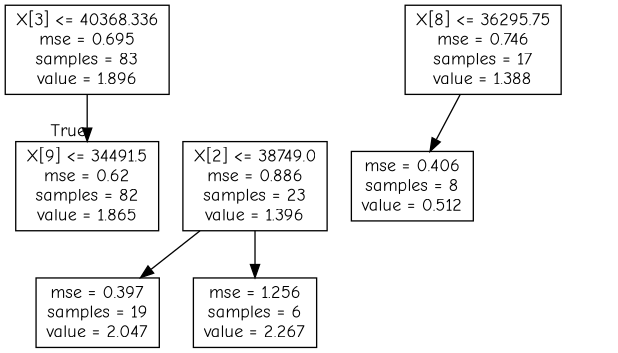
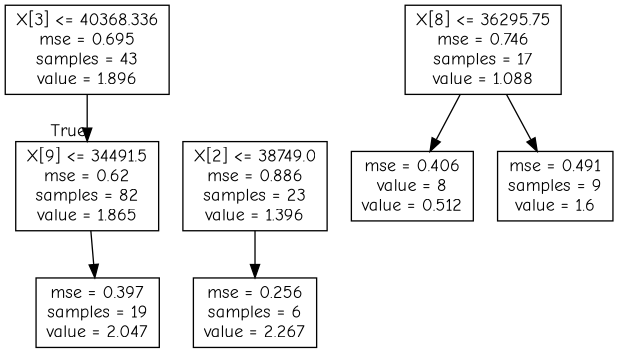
node "X[3] <= 40368.336 mse = 0.695 samples = 83 value = 1.896": label "X[3] <= 40368.336 mse = 0.695 samples = 83 value = 1.896" -> "X[3] <= 40368.336 mse = 0.695 samples = 43 value = 1.896"
node "X[8] <= 36295.75 mse = 0.746 samples = 17 value = 1.388": label "X[8] <= 36295.75 mse = 0.746 samples = 17 value = 1.388" -> "X[8] <= 36295.75 mse = 0.746 samples = 17 value = 1.088"
node "mse = 0.406 samples = 8 value = 0.512": label "mse = 0.406 samples = 8 value = 0.512" -> "mse = 0.406 value = 8 value = 0.512"
node "mse = 0.491 samples = 9 value = 1.6": added
edge "X[2] <= 38749.0 mse = 0.886 samples = 23 value = 1.396" -> "mse = 0.397 samples = 19 value = 2.047": now "X[9] <= 34491.5 mse = 0.62 samples = 82 value = 1.865" -> "mse = 0.397 samples = 19 value = 2.047"
node "mse = 1.256 samples = 6 value = 2.267": label "mse = 1.256 samples = 6 value = 2.267" -> "mse = 0.256 samples = 6 value = 2.267"
